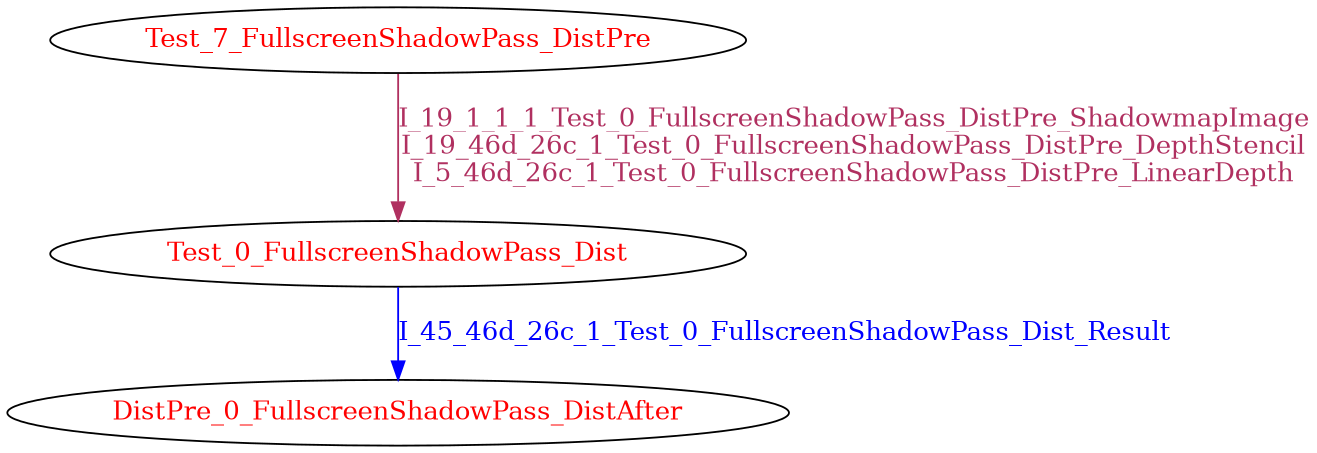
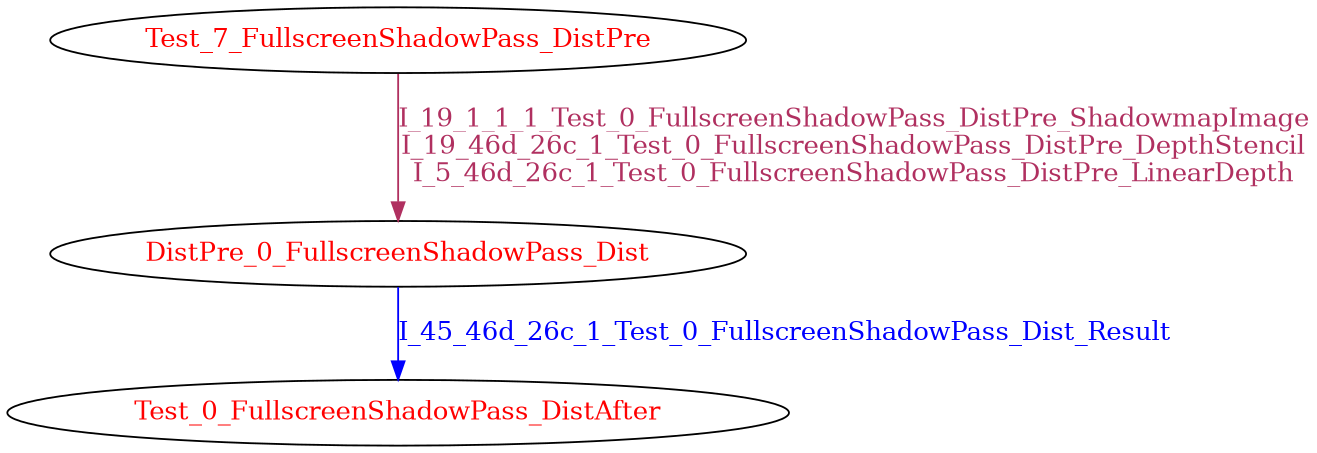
node "Test_0_FullscreenShadowPass_Dist": label "Test_0_FullscreenShadowPass_Dist" -> "DistPre_0_FullscreenShadowPass_Dist"
node "DistPre_0_FullscreenShadowPass_DistAfter": label "DistPre_0_FullscreenShadowPass_DistAfter" -> "Test_0_FullscreenShadowPass_DistAfter"
